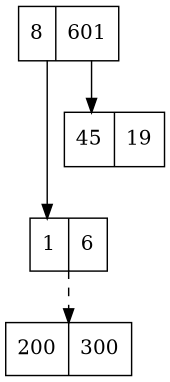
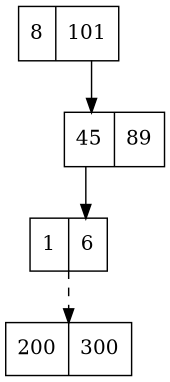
node "8": text "601" -> "101"
edge "8" -> "1": now "45" -> "1"
node "45": text "19" -> "89"
